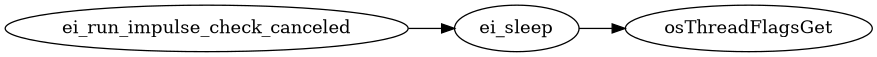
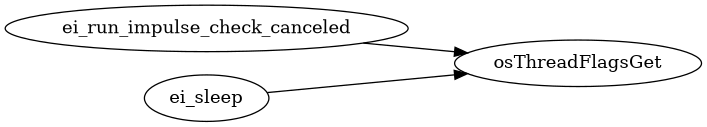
edge "ei_run_impulse_check_canceled" -> "ei_sleep": now "ei_run_impulse_check_canceled" -> "osThreadFlagsGet"
